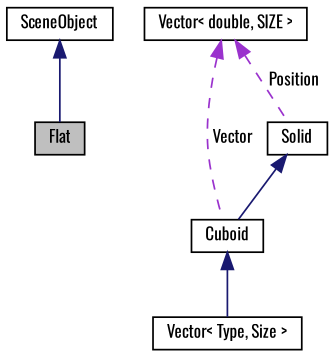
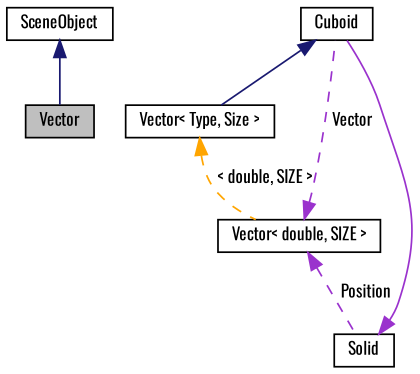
node "Flat": label "Flat" -> "Vector"
edge "Cuboid" -> "Solid": color midnightblue -> darkorchid3
edge "Vector< double, SIZE >" -> "Vector< Type, Size >": added, label "< double, SIZE >"
